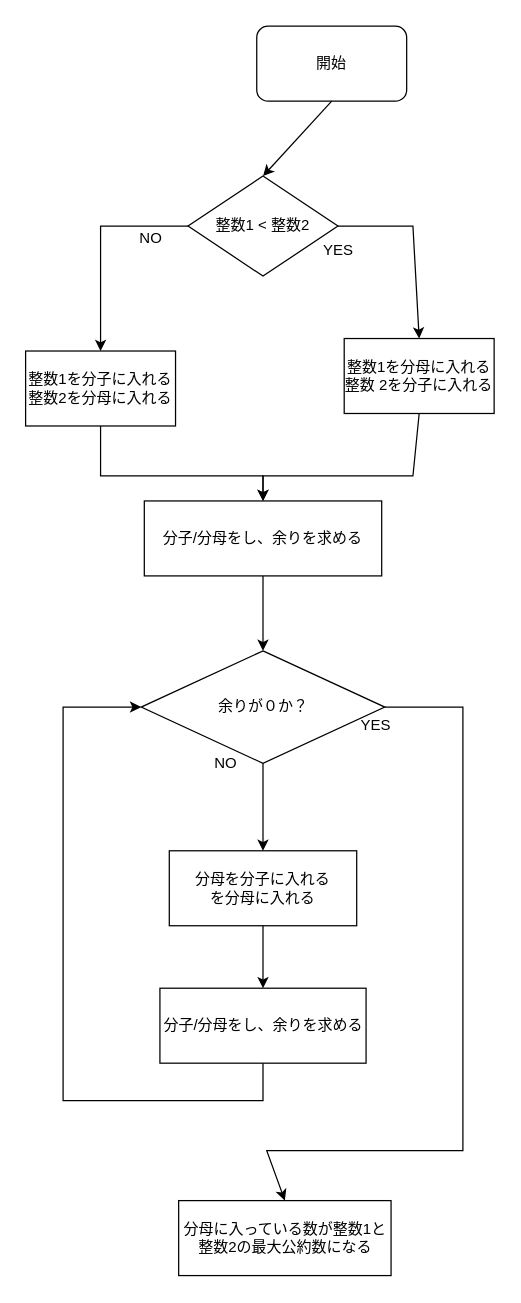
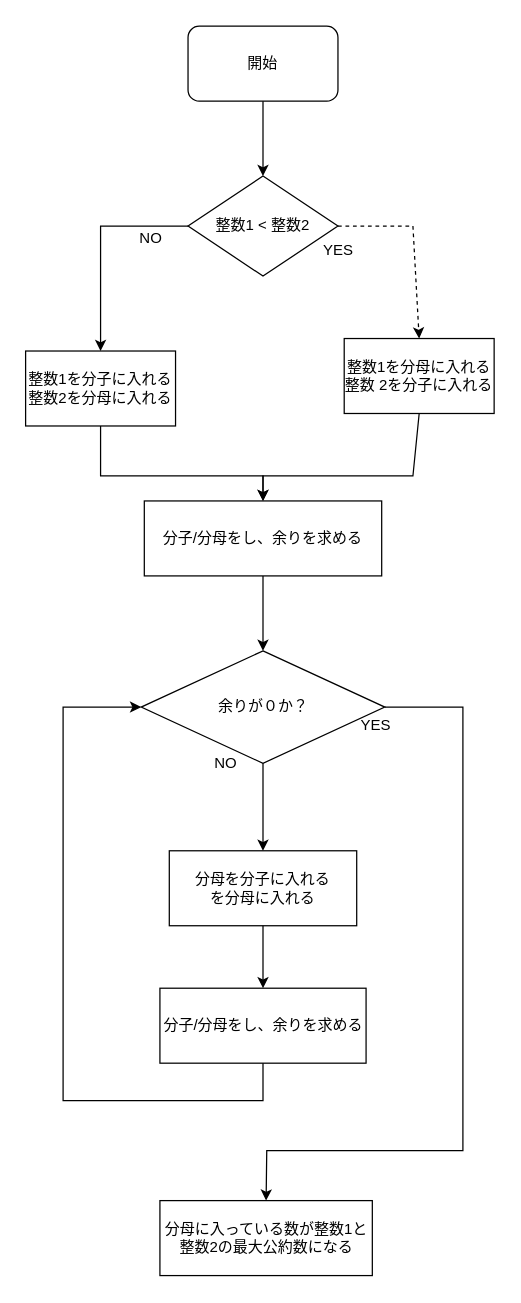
node "開始": moved (332, 63) -> (263, 63)
edge "整数1 < 整数2" -> "整数1を分母に入れる 整数 2を分子に入れる": style solid -> dashed
node "分母に入っている数が整数1と整数2の最大公約数になる": moved (285, 1238) -> (266, 1238)
